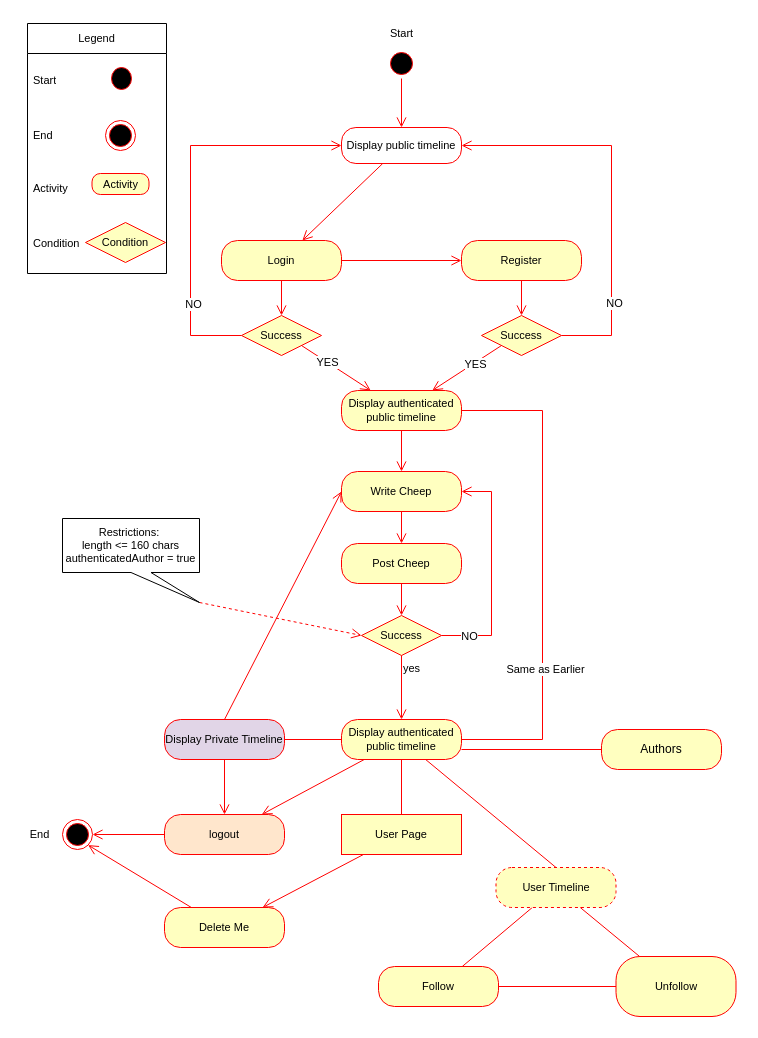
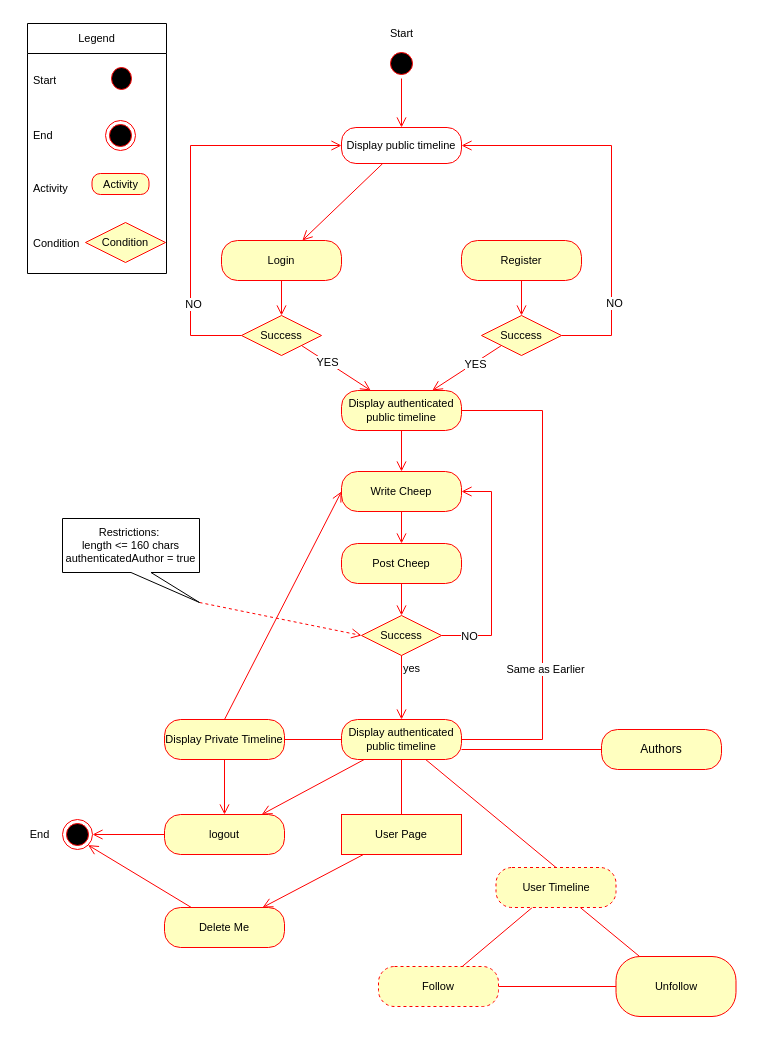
edge "Login" -> "Register": removed
node "Display Private Timeline": fillcolor #e1d5e7 -> #ffffc0
node "logout": fillcolor #ffe6cc -> #ffffc0
node "Follow": style solid -> dashed
